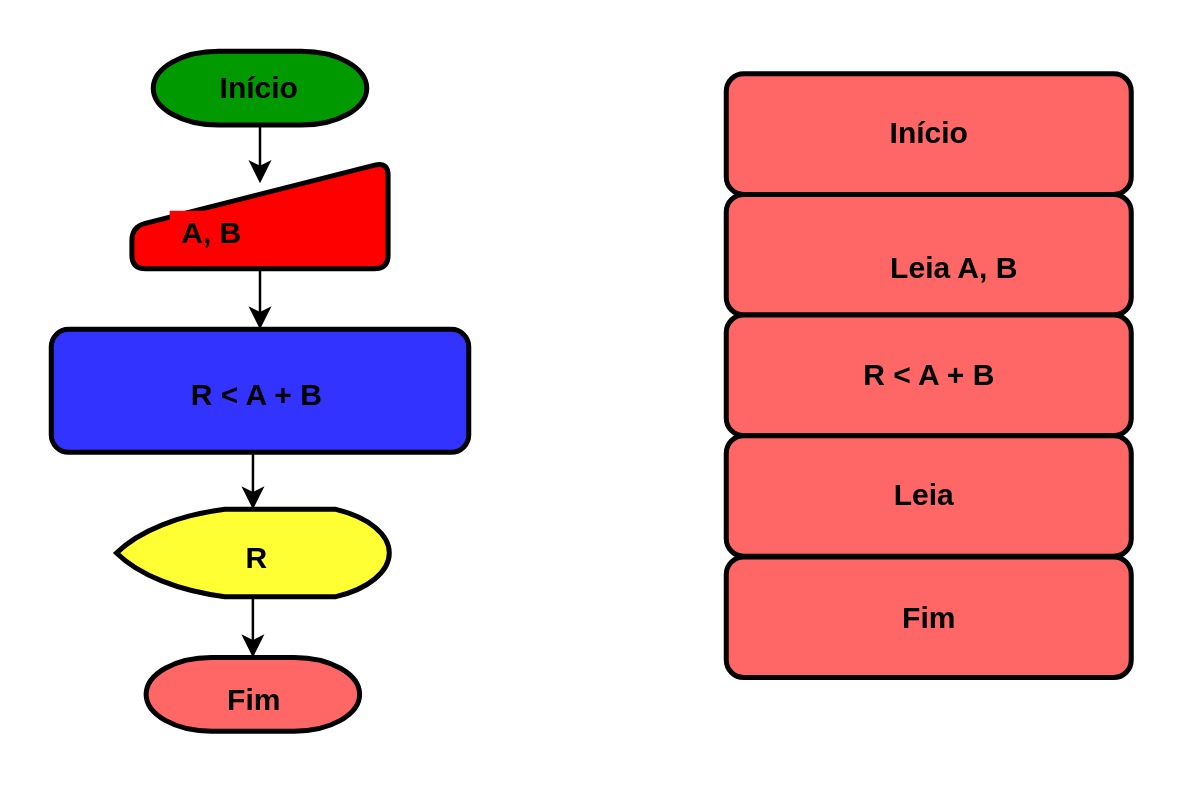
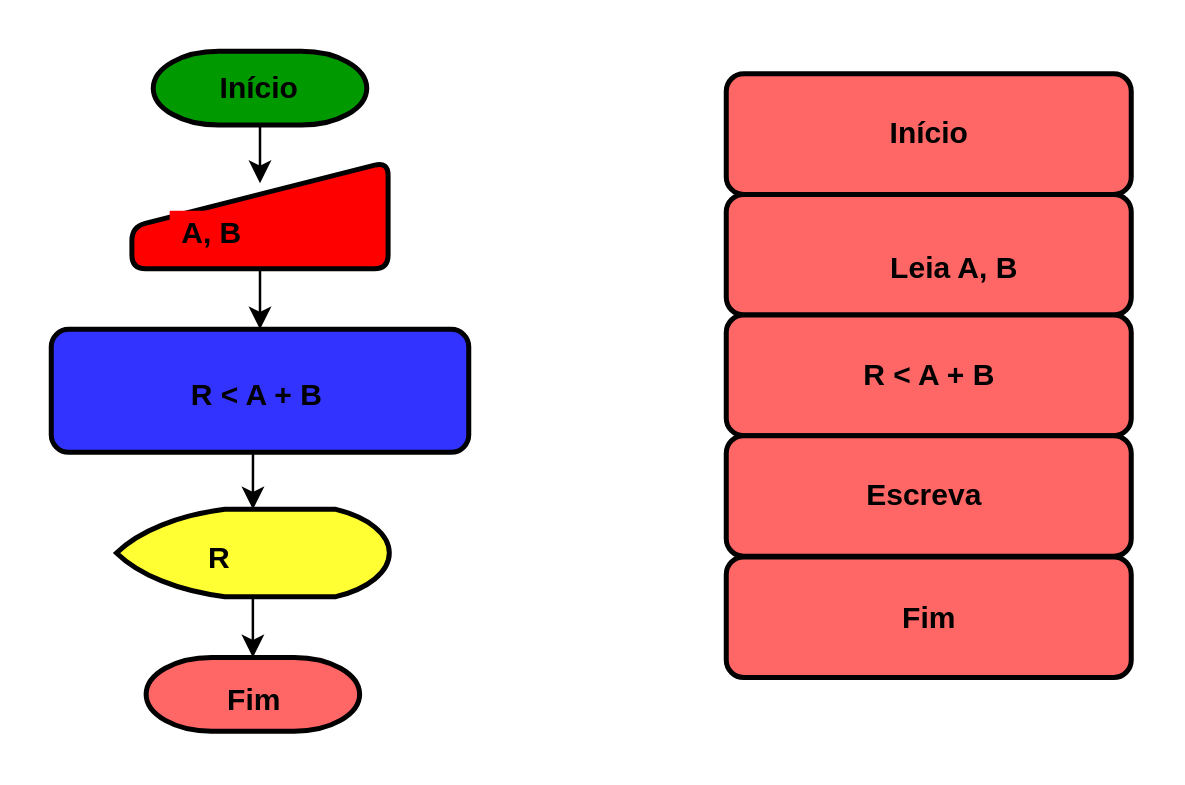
node "Leia": label "Leia" -> "Escreva"
node "R": moved (255, 559) -> (218, 559)
